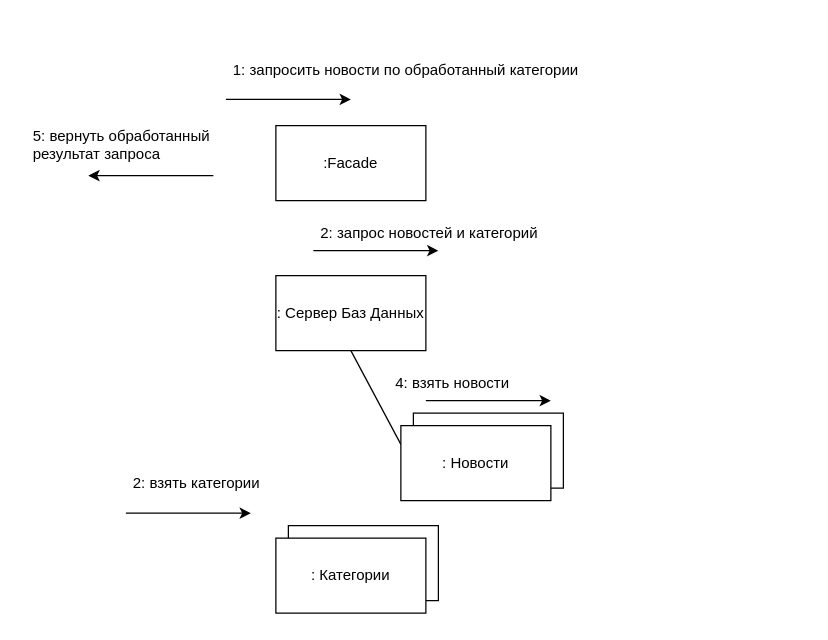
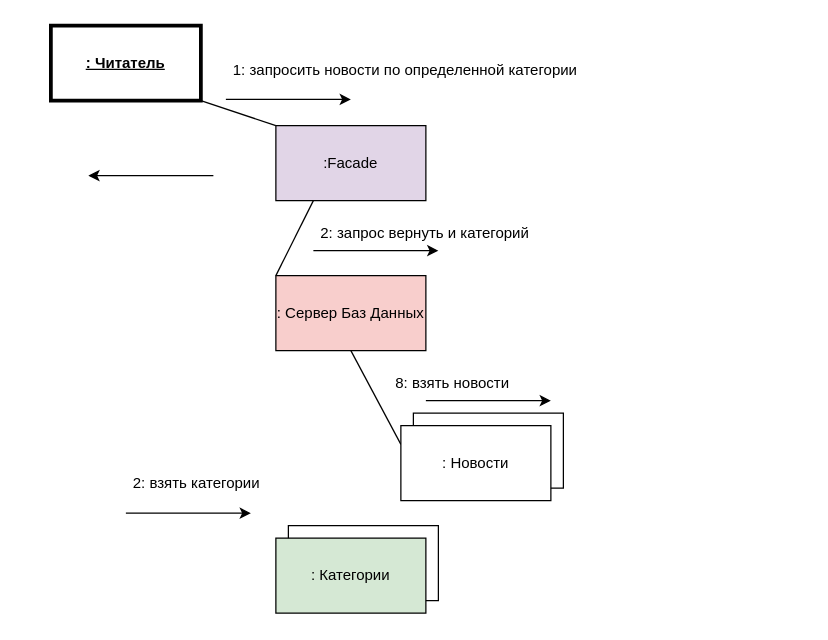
node ": Читатель": added
node "1: запросить новости по обработанный категории": label "1: запросить новости по обработанный категории" -> "1: запросить новости по определенной категории"
edge ": Читатель" -- ":Facade": added
node "5: вернуть обработанный результат запроса": removed
node ":Facade": fillcolor #ffffff -> #e1d5e7
node "2: запрос новостей и категорий": label "2: запрос новостей и категорий" -> "2: запрос вернуть и категорий"
edge ":Facade" -- ": Сервер Баз Данных": added
node ": Сервер Баз Данных": fillcolor #ffffff -> #f8cecc
node "4: взять новости": label "4: взять новости" -> "8: взять новости"
node ": Категории": fillcolor #ffffff -> #d5e8d4
